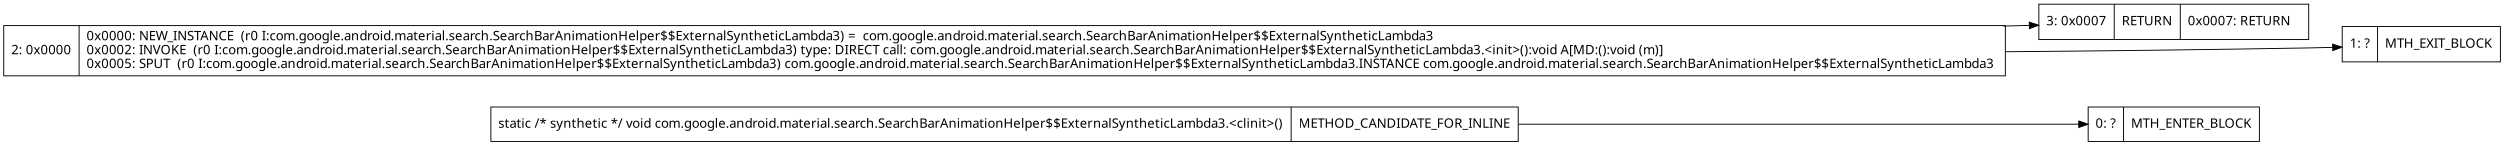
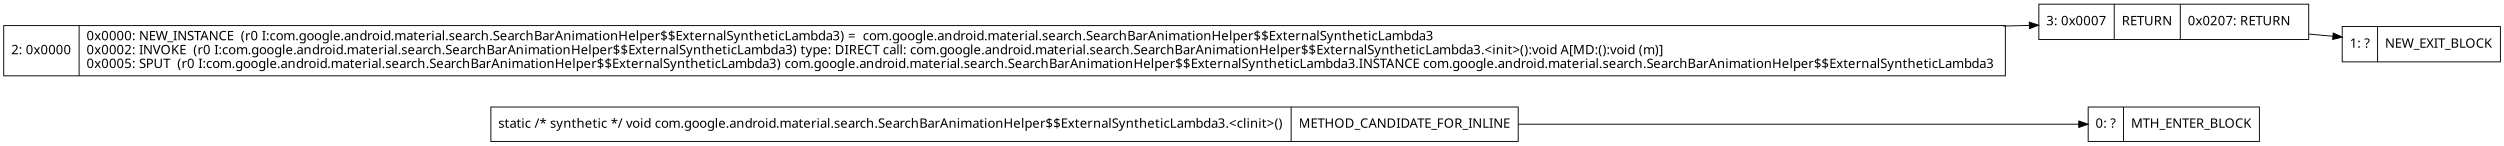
node "3: 0x0007": text "0x0007: RETURN" -> "0x0207: RETURN"
node "1: ?": text "MTH_EXIT_BLOCK" -> "NEW_EXIT_BLOCK"
edge "2: 0x0000" -> "1: ?": now "3: 0x0007" -> "1: ?"
